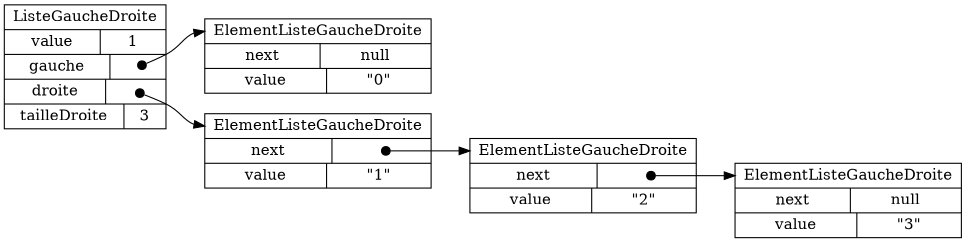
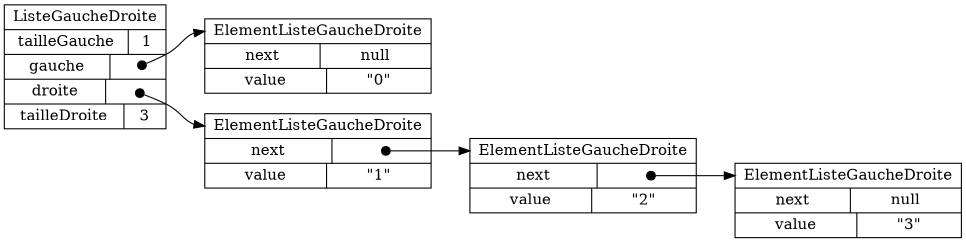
node "ListeGaucheDroite": text "value" -> "tailleGauche"
